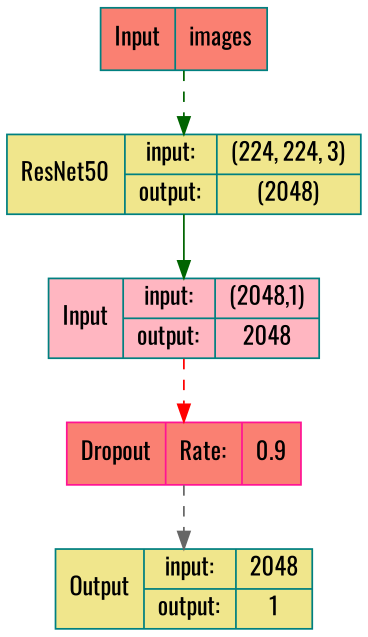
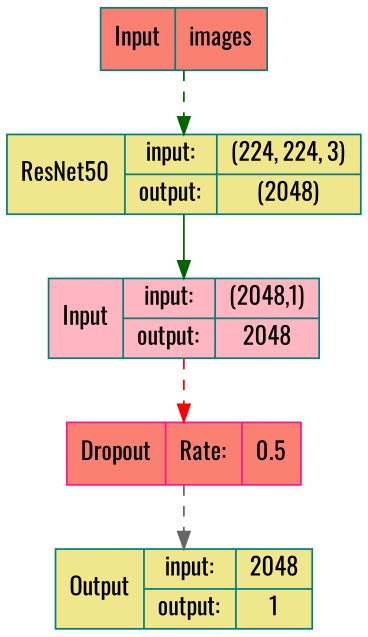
node "Dropout": text "0.9" -> "0.5"
